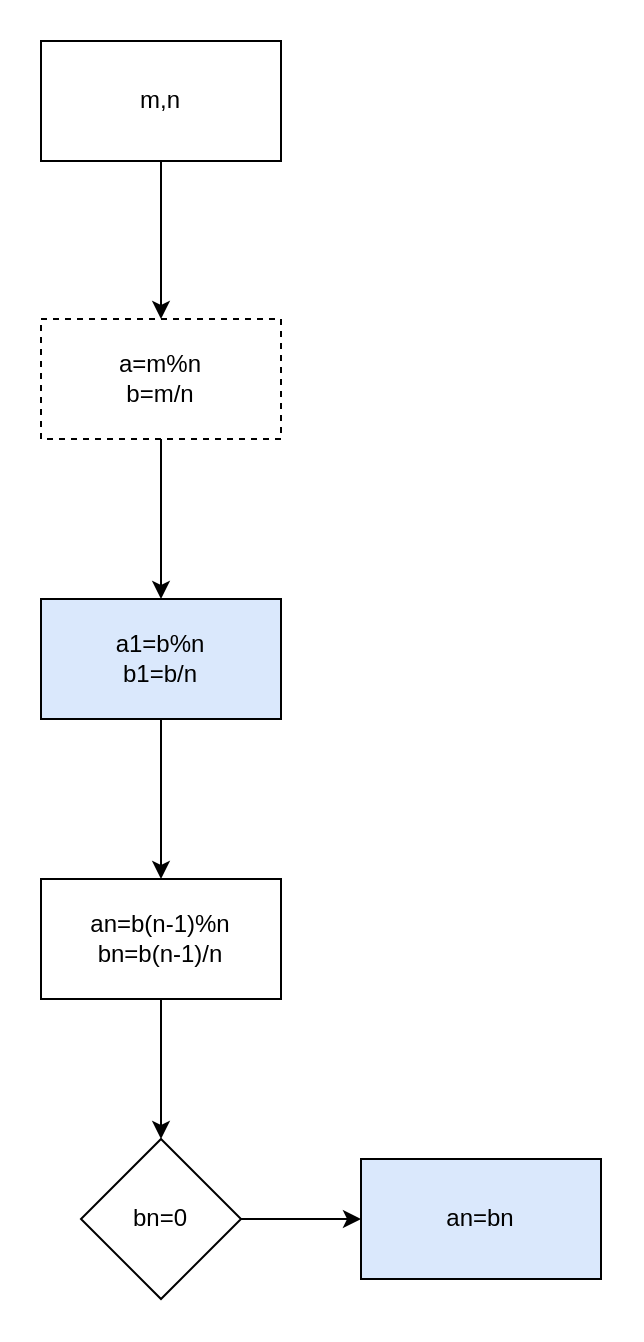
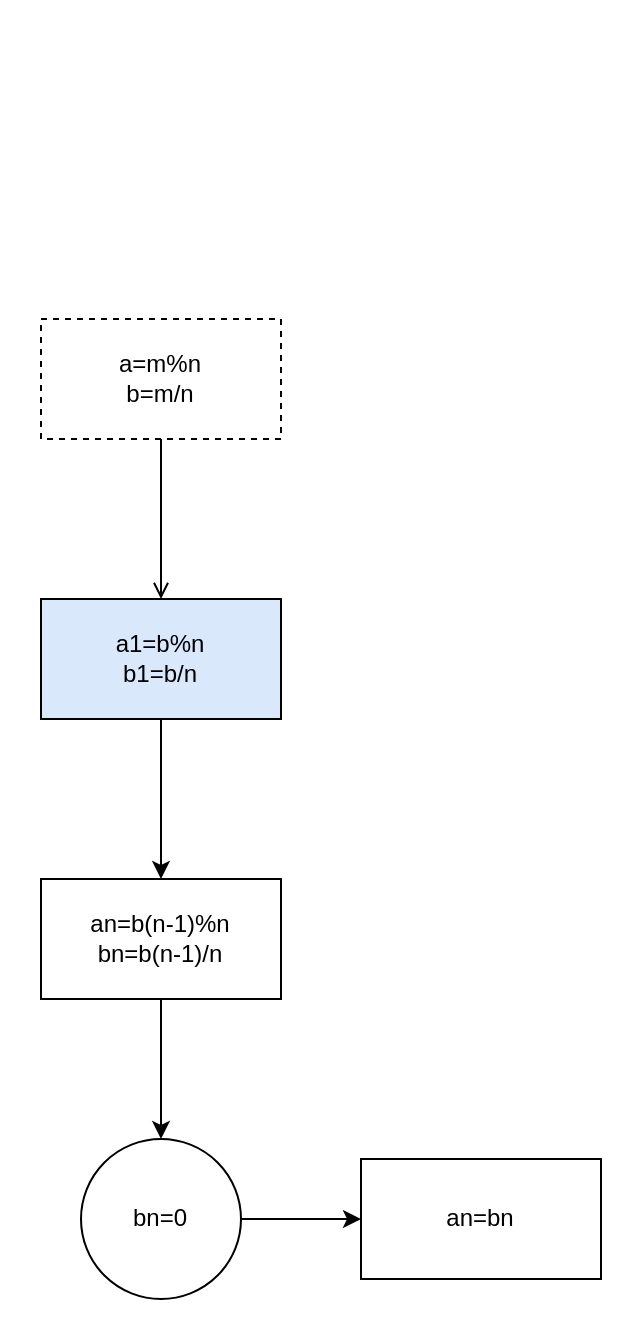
node "m,n": removed
edge "m,n" -> "a=m%n b=m/n": removed
edge "a=m%n b=m/n" -> "a1=b%n b1=b/n": arrowhead classic -> open
node "bn=0": shape diamond -> ellipse
node "an=bn": fillcolor #dae8fc -> #ffffff
